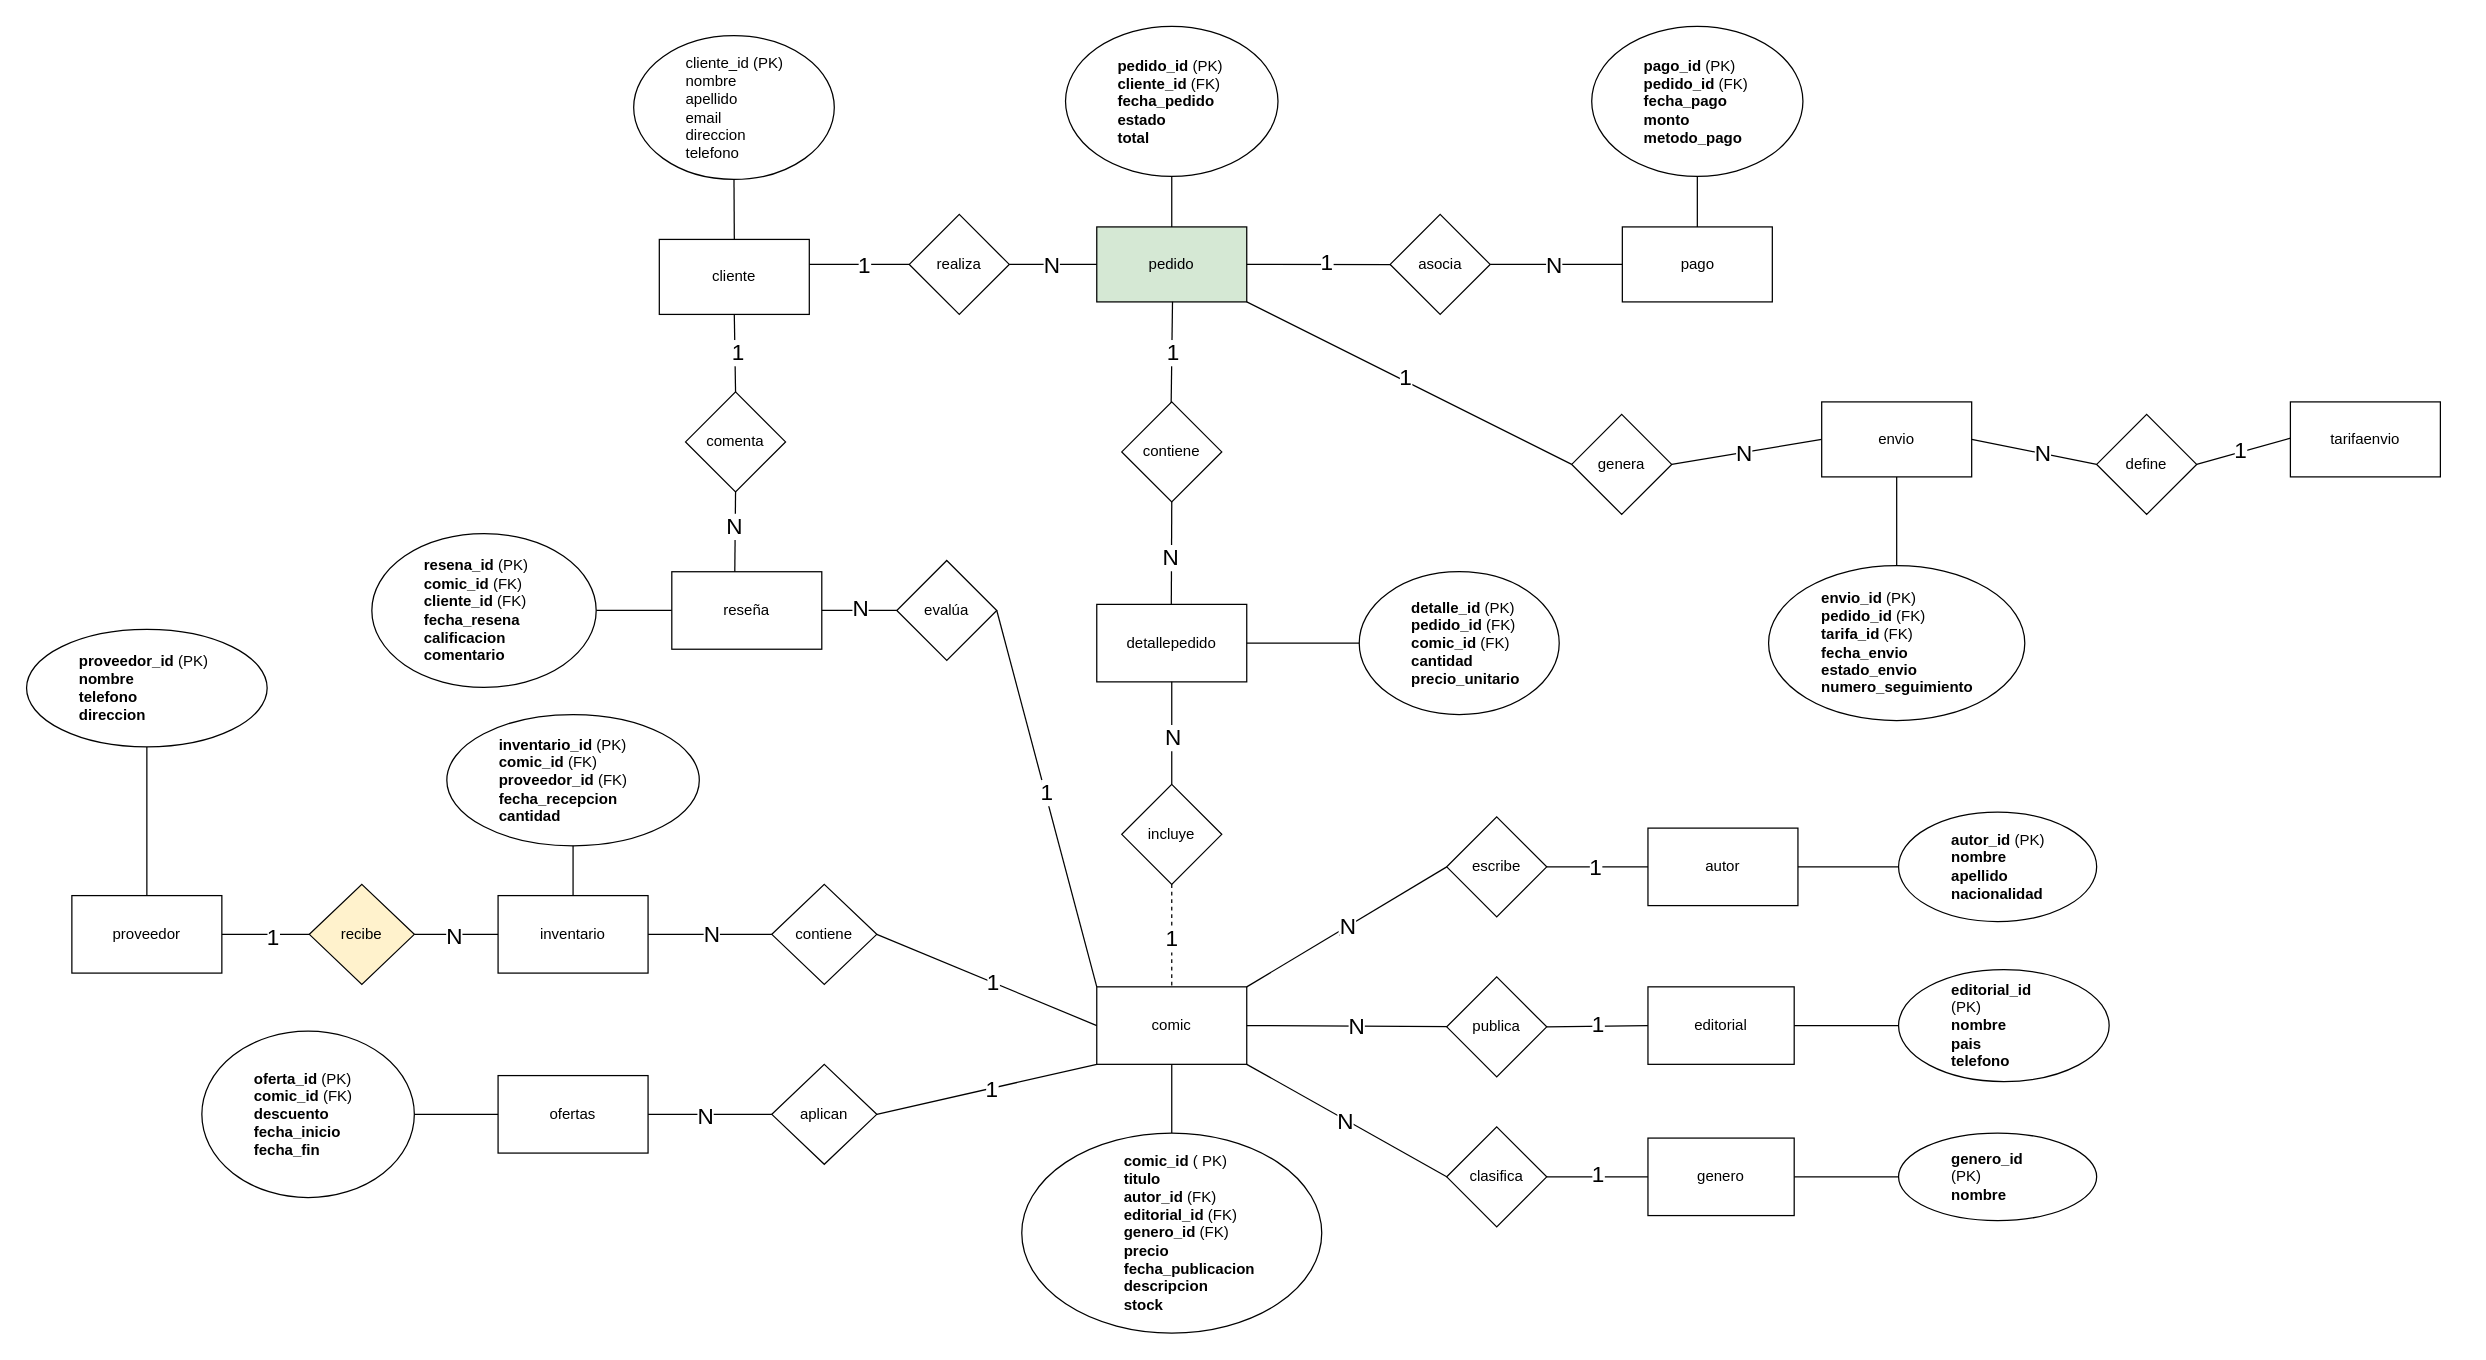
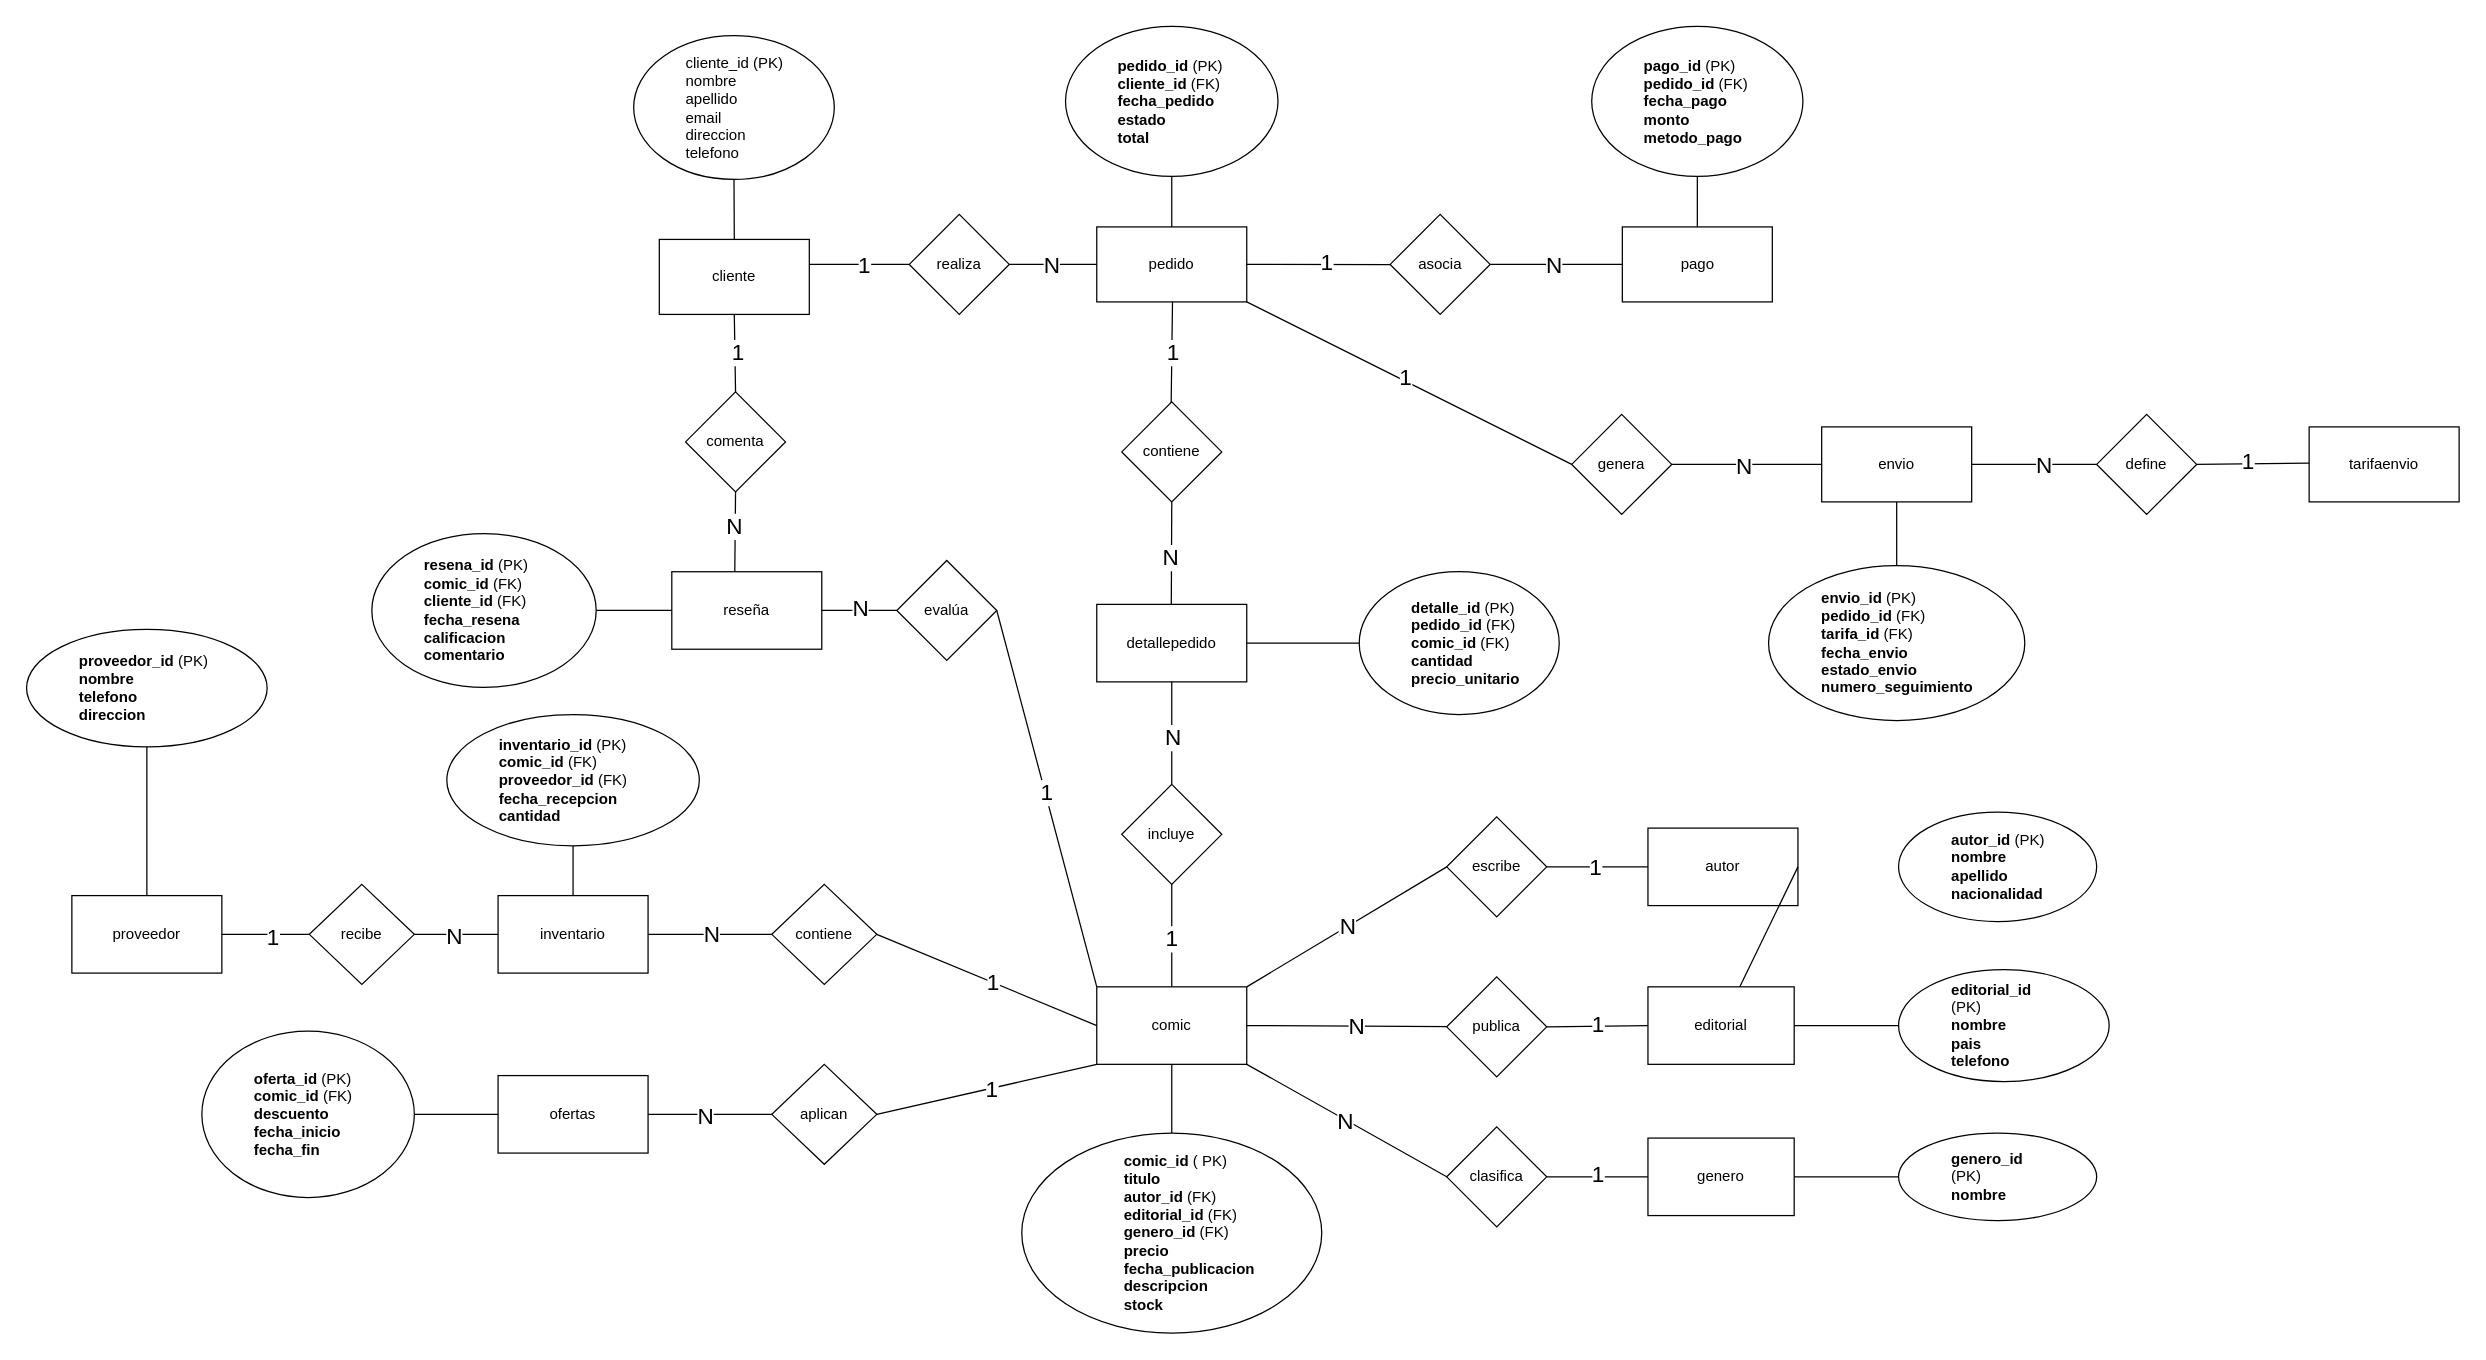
node "pedido": fillcolor #d5e8d4 -> #ffffff
node "envio": moved (1897, 439) -> (1897, 464)
node "tarifaenvio": moved (2366, 439) -> (2384, 464)
edge "autor" -- "autor_id (PK) nombre apellido nacionalidad": now "autor" -- "editorial"
edge "incluye" -- "comic": style dashed -> solid
node "recibe": fillcolor #fff2cc -> #ffffff
